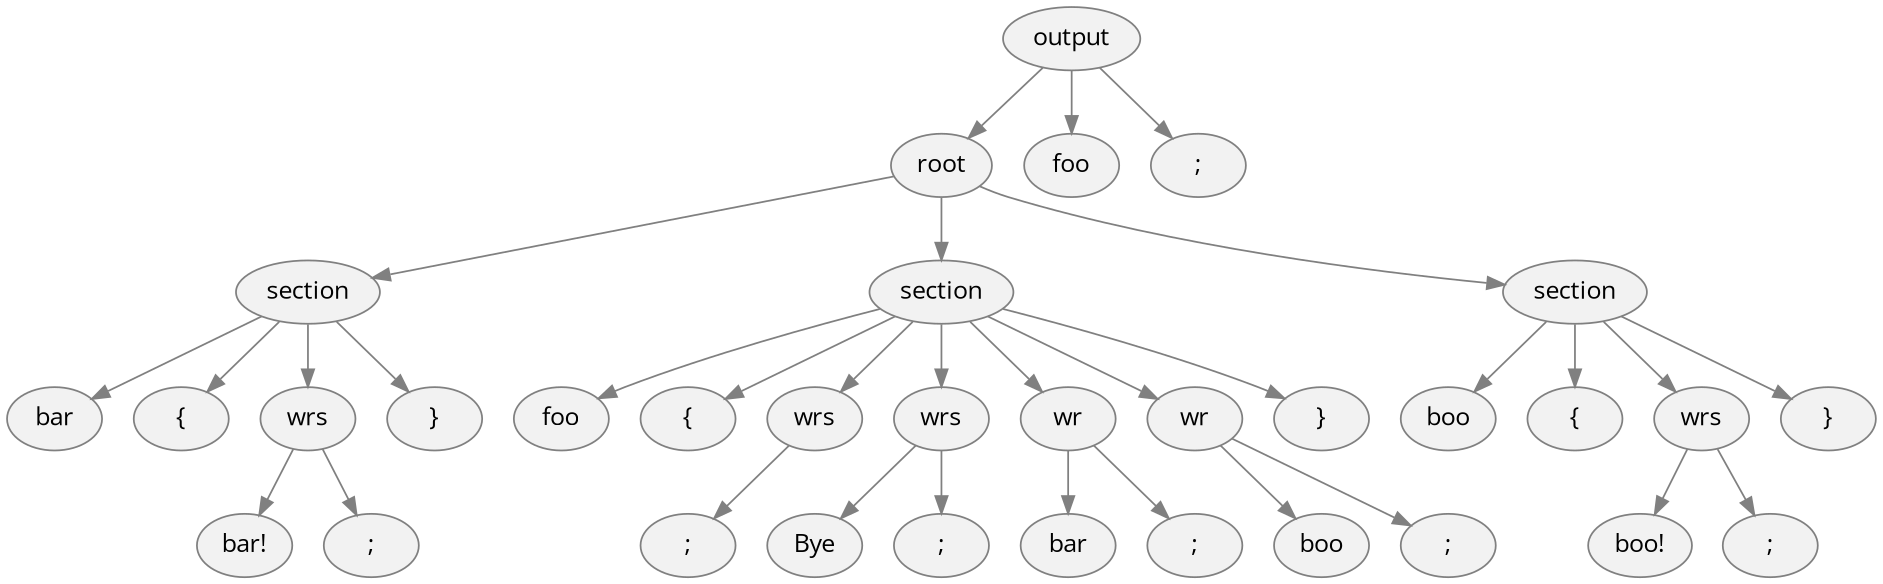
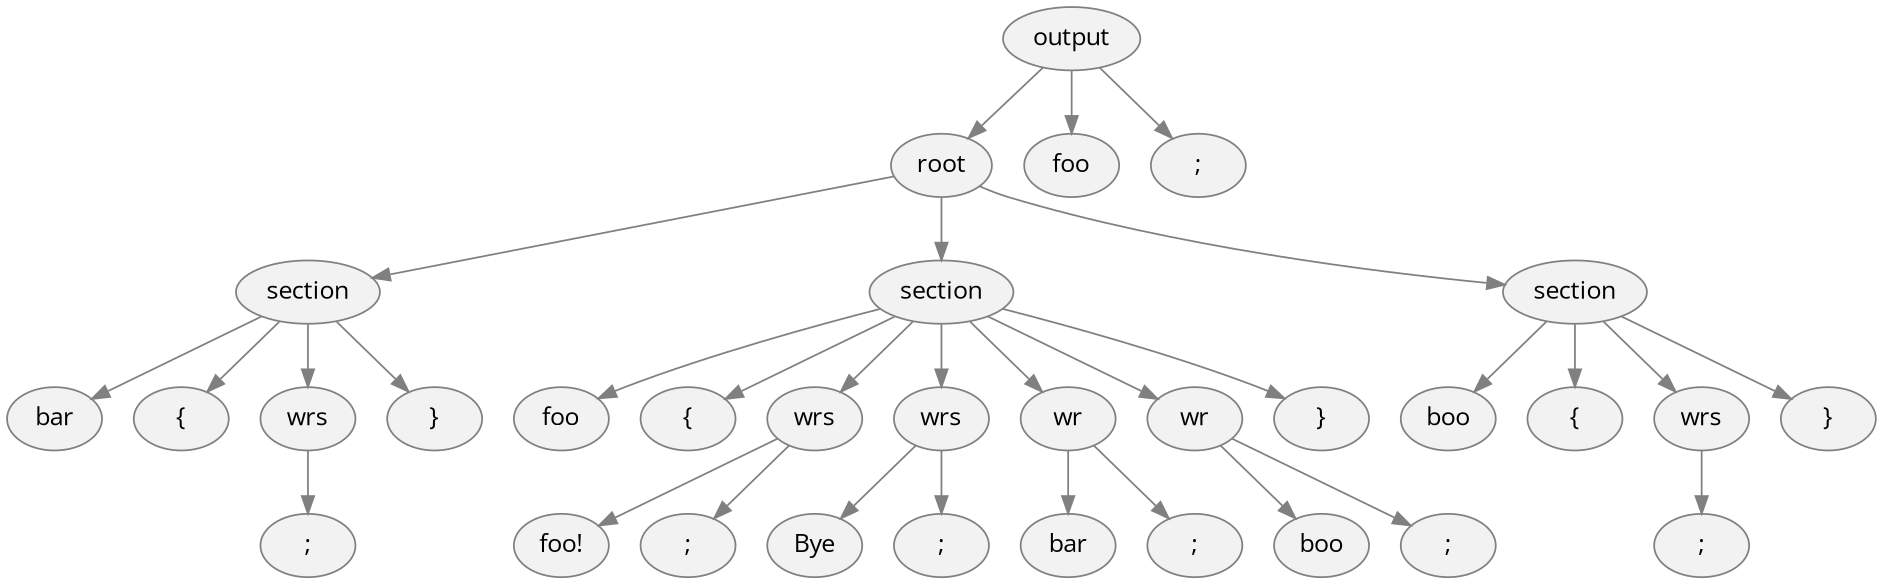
node "bar!": removed
node "foo!": added
node "boo!": removed
